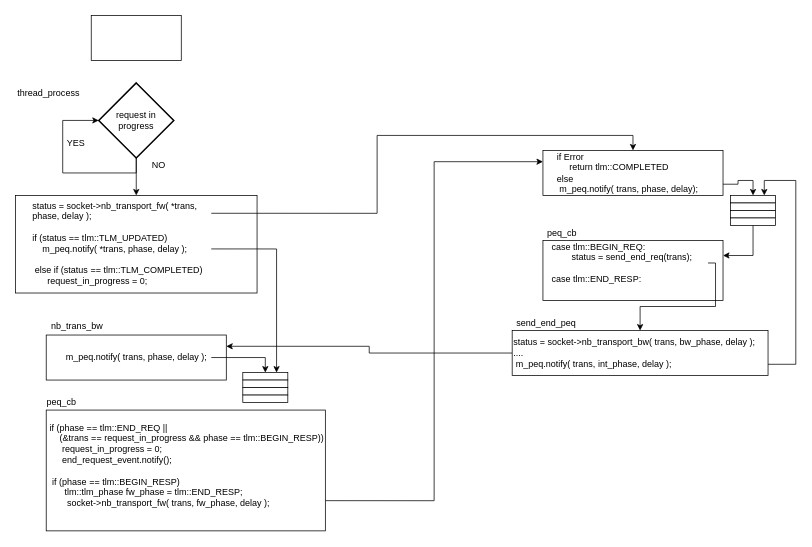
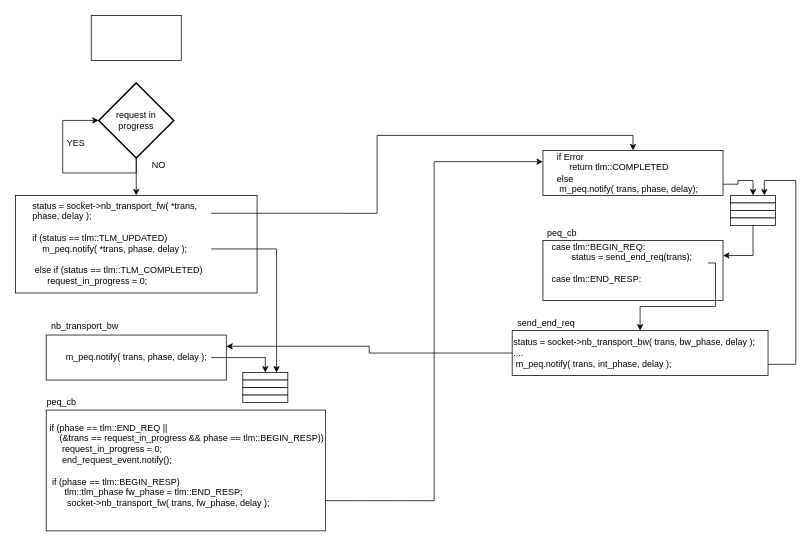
node "thread_process": removed
node "send_end_peq": label "send_end_peq" -> "send_end_req"
node "nb_trans_bw": label "nb_trans_bw" -> "nb_transport_bw"
